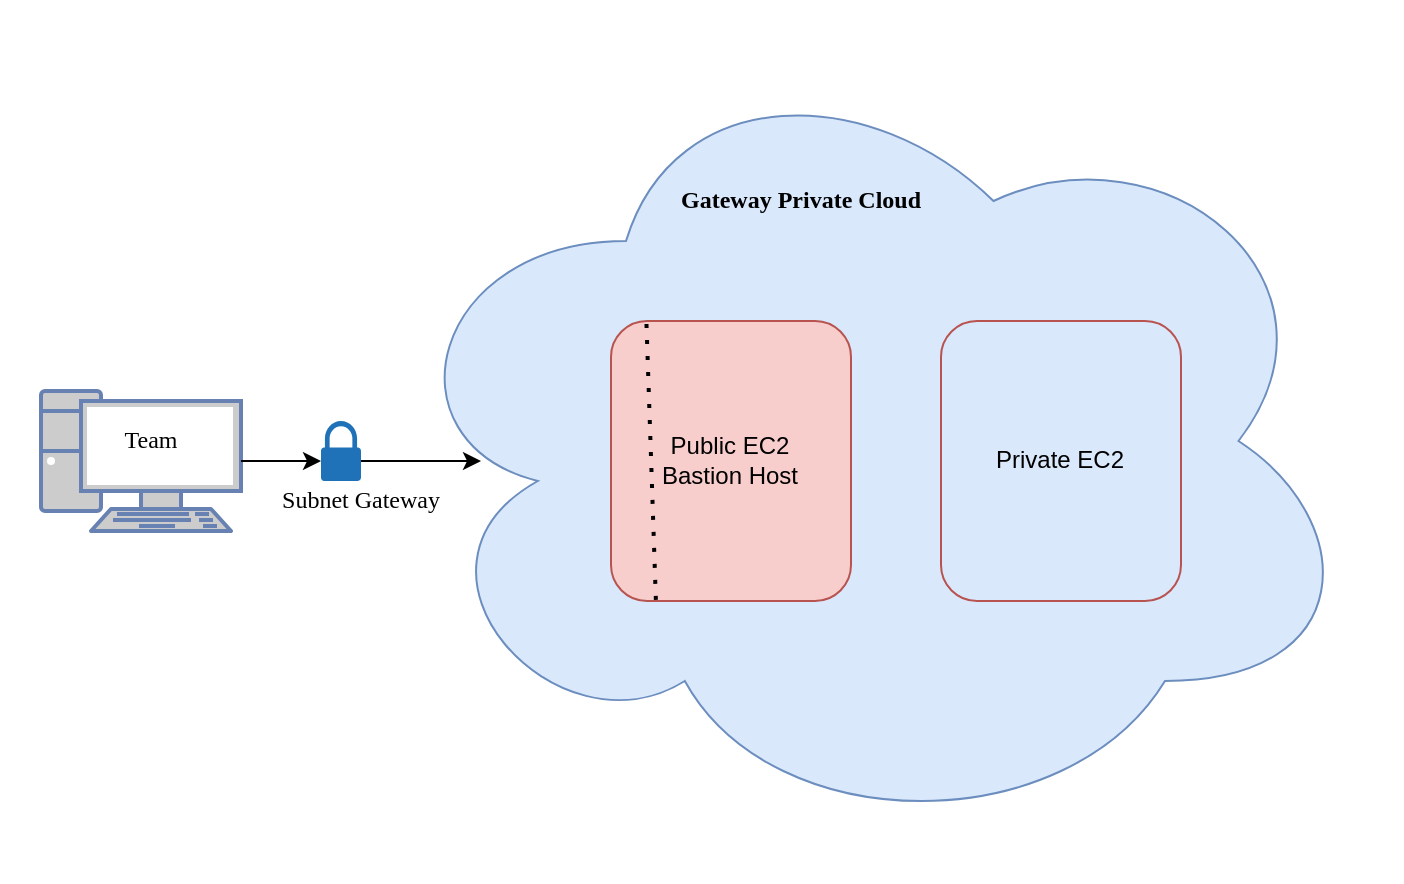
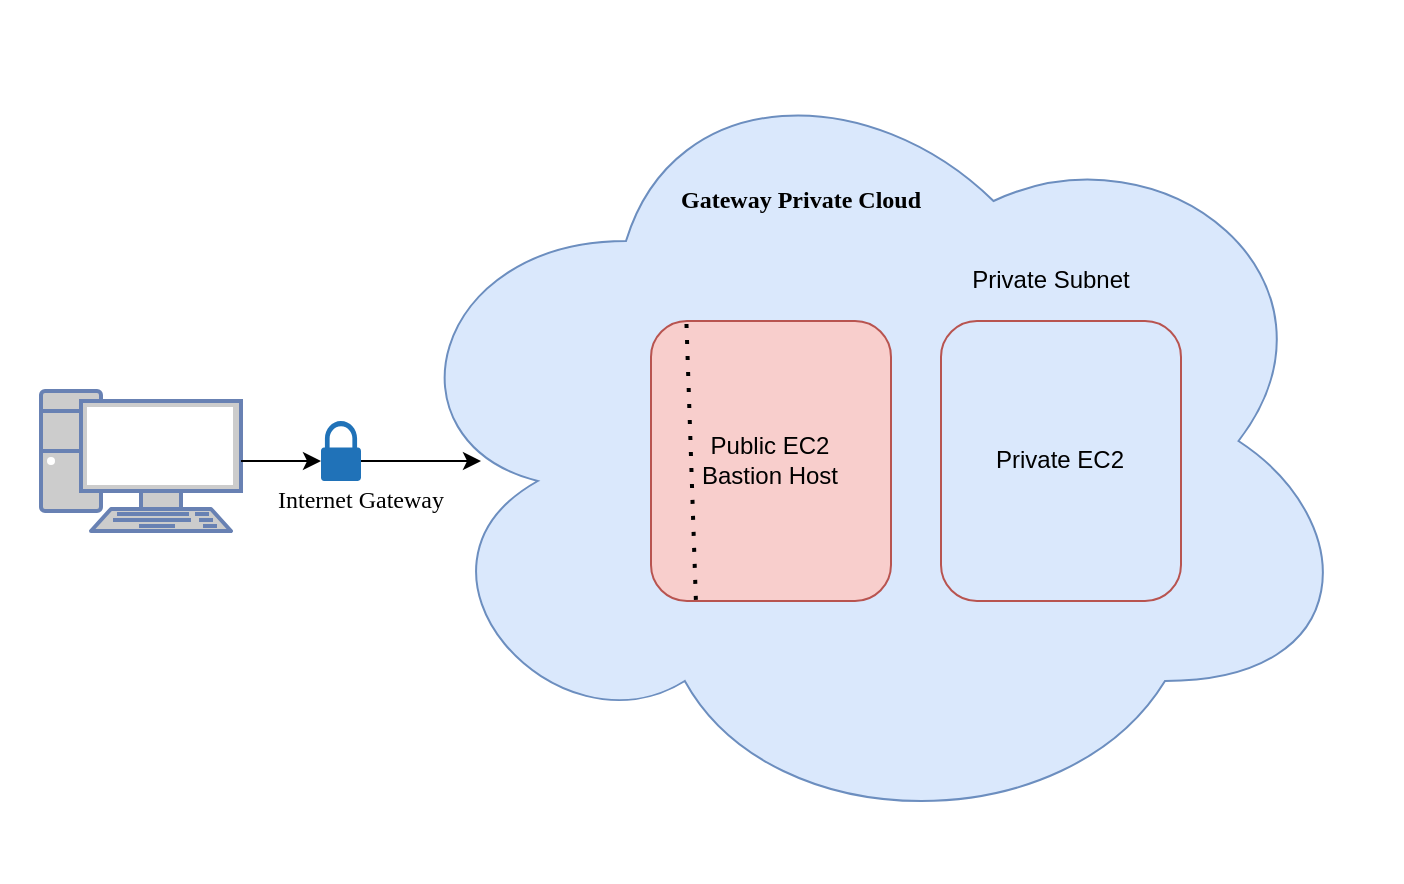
node "Private Subnet": added
node "Team": removed
node "Public EC2 Bastion Host": moved (731, 461) -> (771, 461)
node "Subnet Gateway": label "Subnet Gateway" -> "Internet Gateway"
